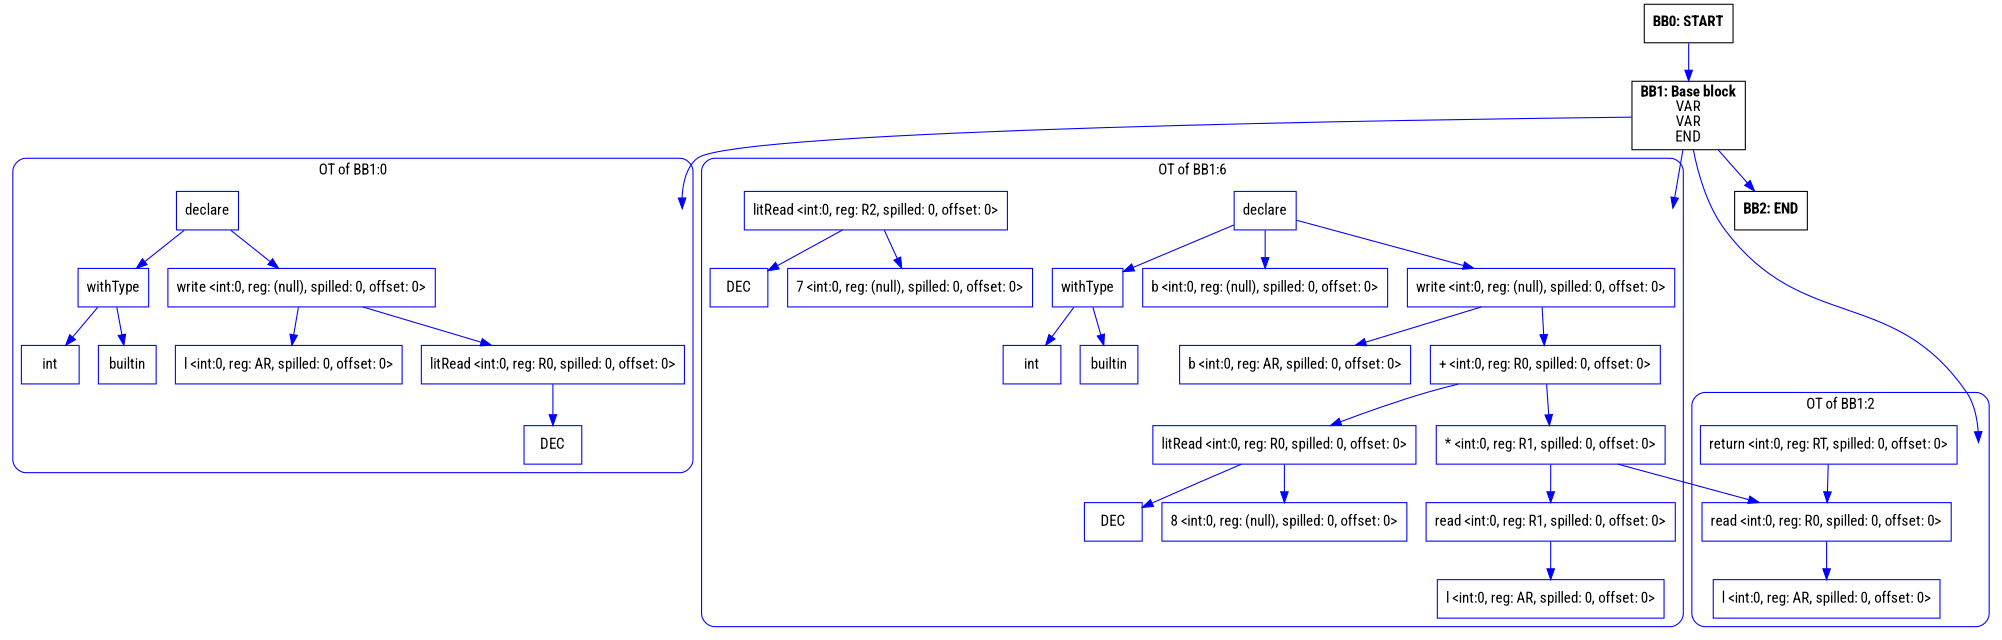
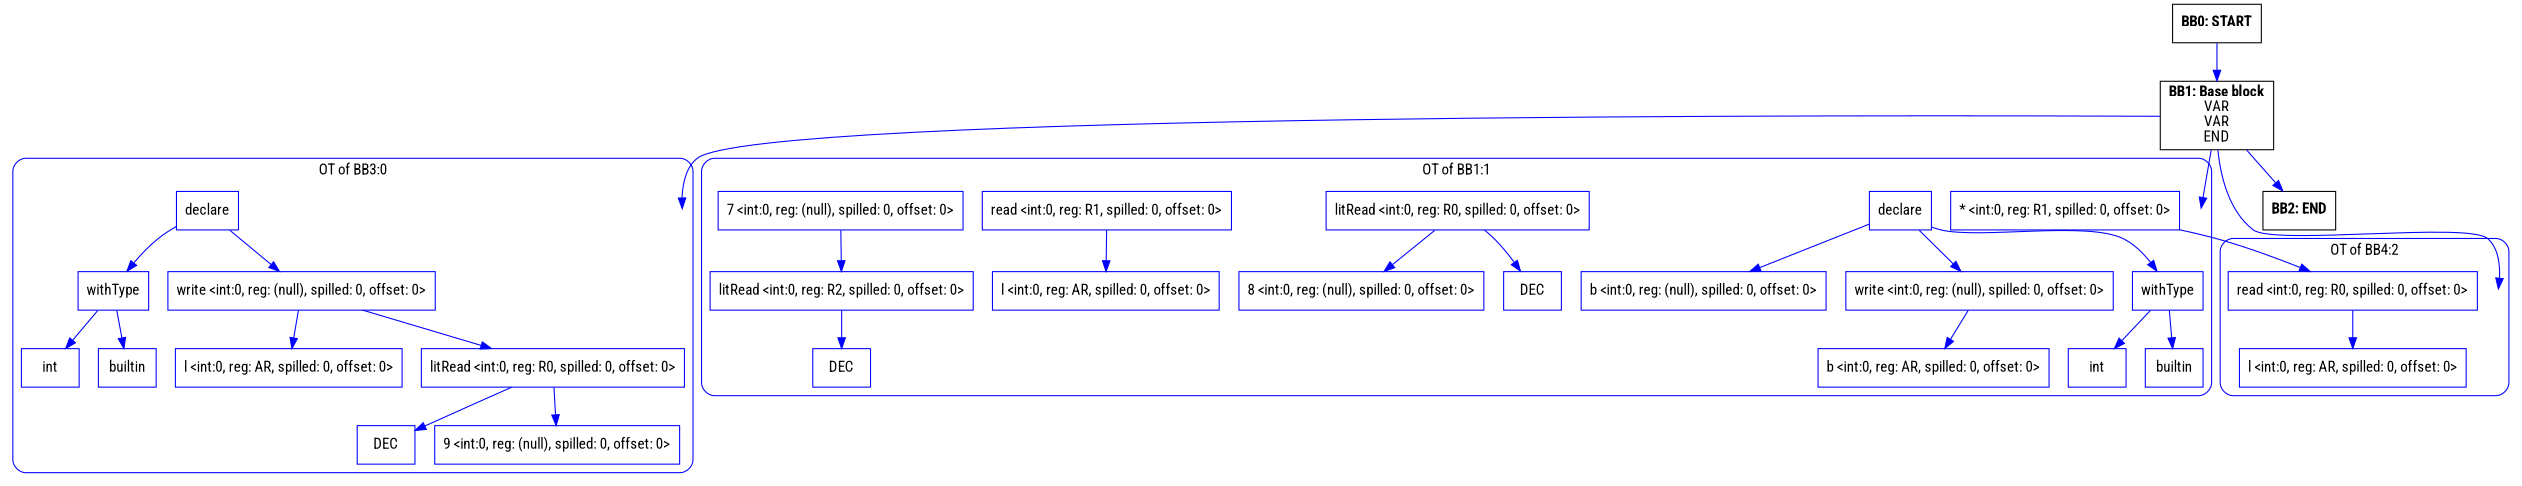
cluster "OT of BB1:0": label "OT of BB1:0" -> "OT of BB3:0"
cluster "OT of BB1:6": label "OT of BB1:6" -> "OT of BB1:1"
edge "litRead <int:0, reg: R2, spilled: 0, offset: 0>" -> "7 <int:0, reg: (null), spilled: 0, offset: 0>": reversed
node "+ <int:0, reg: R0, spilled: 0, offset: 0>": removed
cluster "OT of BB1:2": label "OT of BB1:2" -> "OT of BB4:2"
node "9 <int:0, reg: (null), spilled: 0, offset: 0>": added
node "return <int:0, reg: RT, spilled: 0, offset: 0>": removed
edge "* <int:0, reg: R1, spilled: 0, offset: 0>" -> "read <int:0, reg: R1, spilled: 0, offset: 0>": removed
